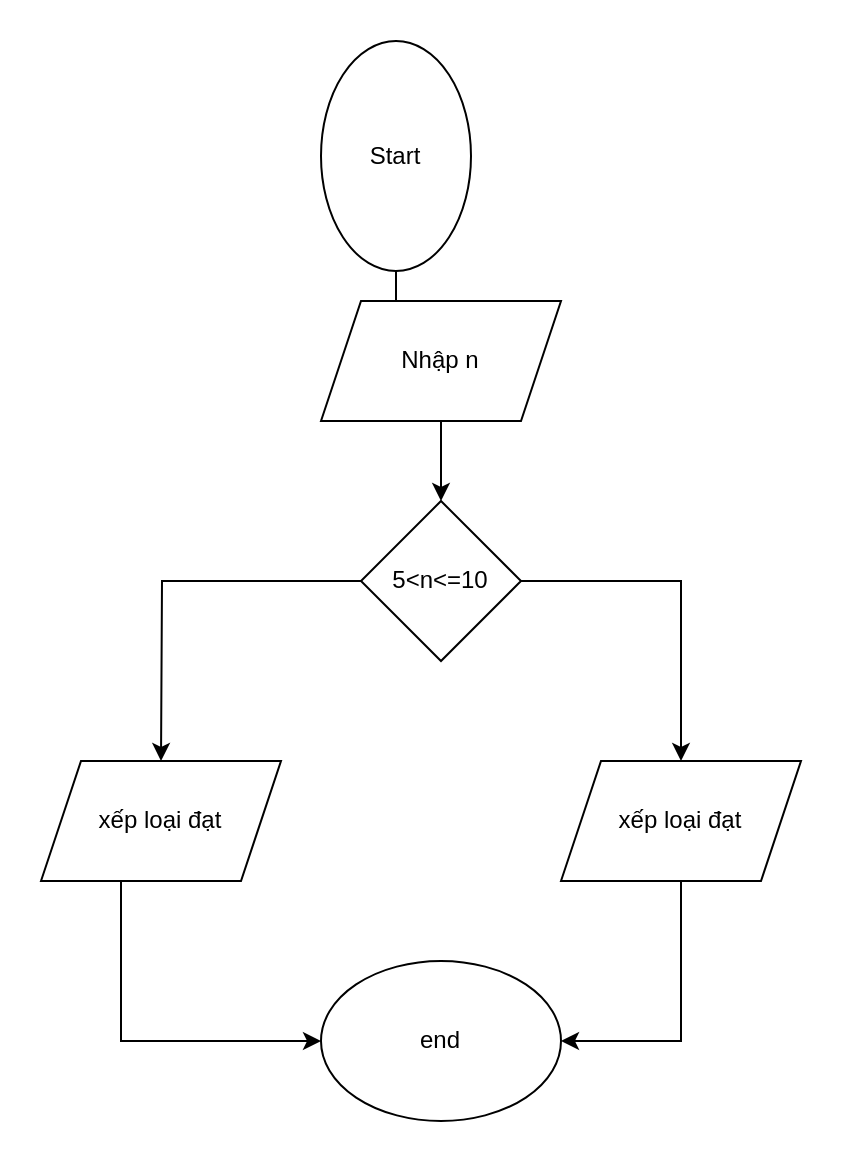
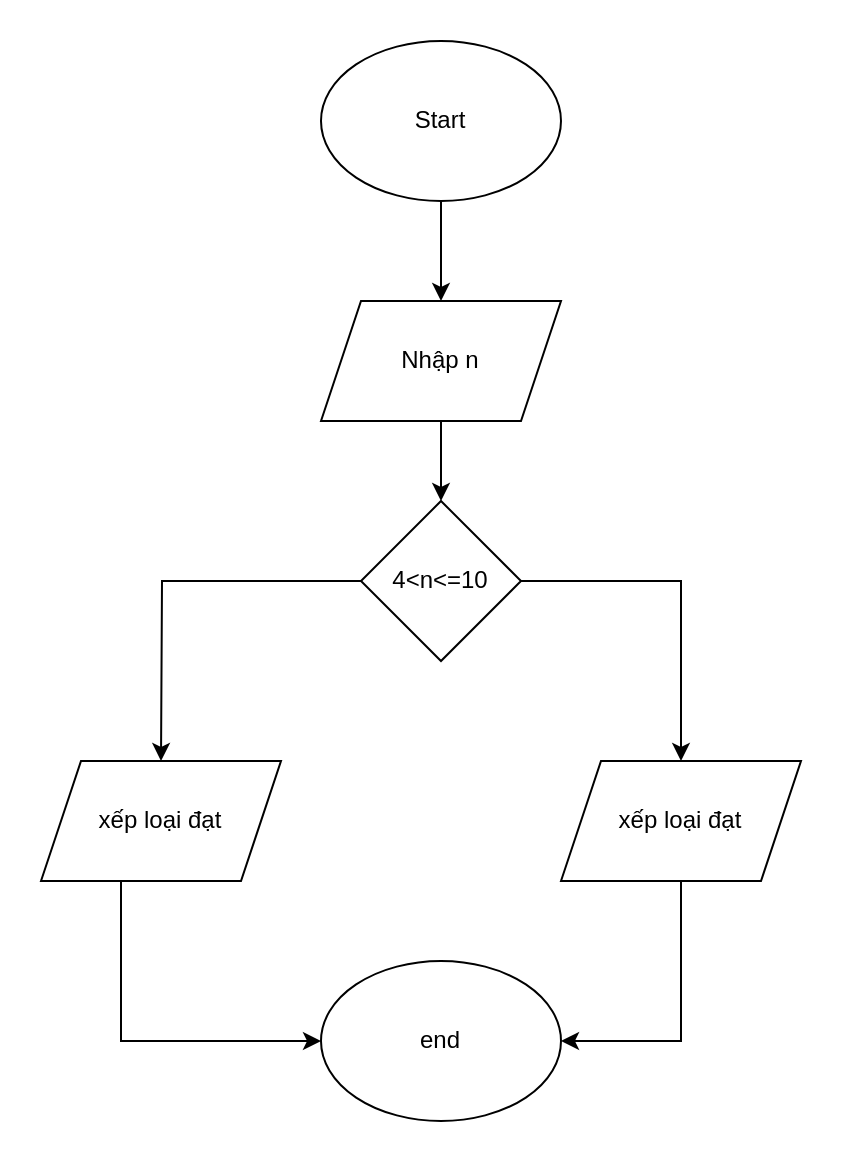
node "Start": size 150x230 -> 240x160
node "5<n<=10": label "5<n<=10" -> "4<n<=10"
